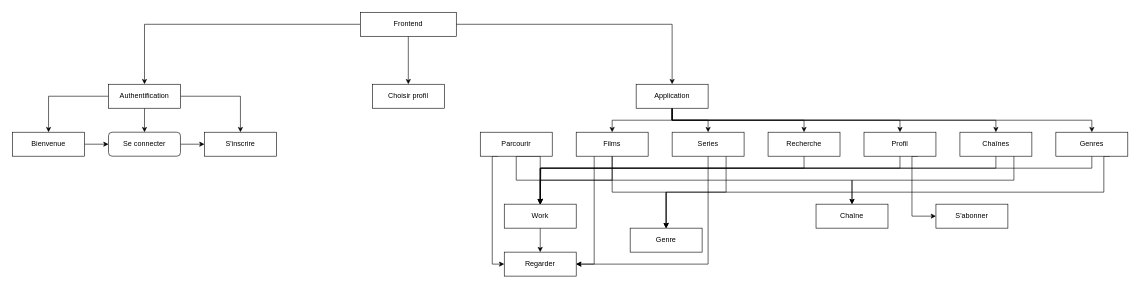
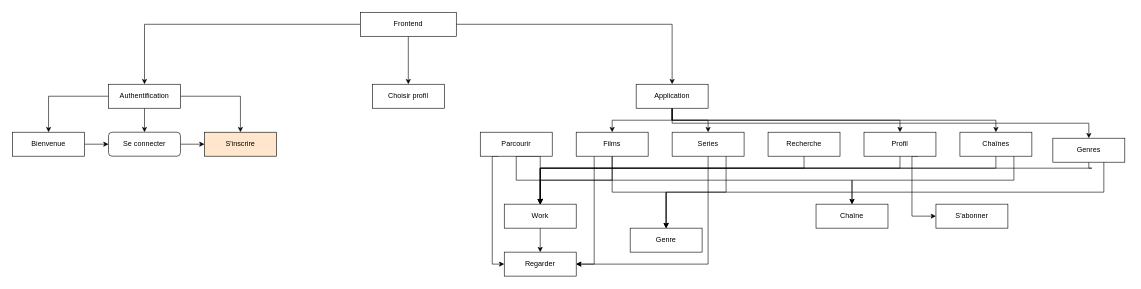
edge "Application" -> "Recherche": removed
node "S'inscrire": fillcolor #ffffff -> #ffe6cc
node "Genres": moved (1092, 144) -> (1089, 150)
